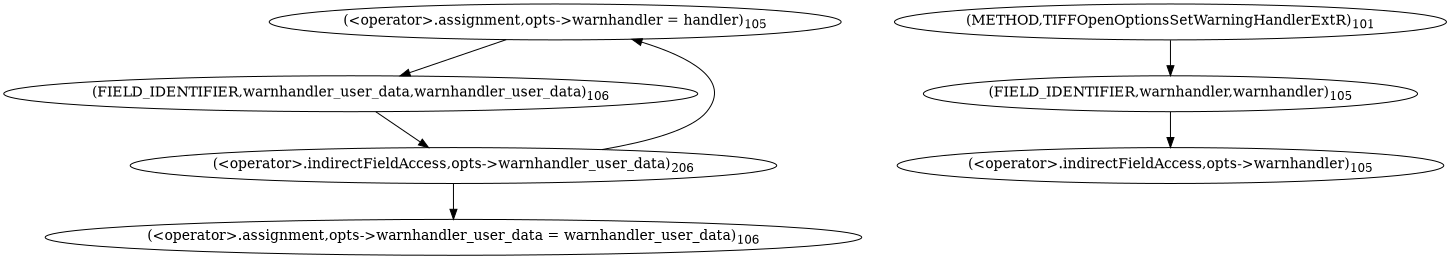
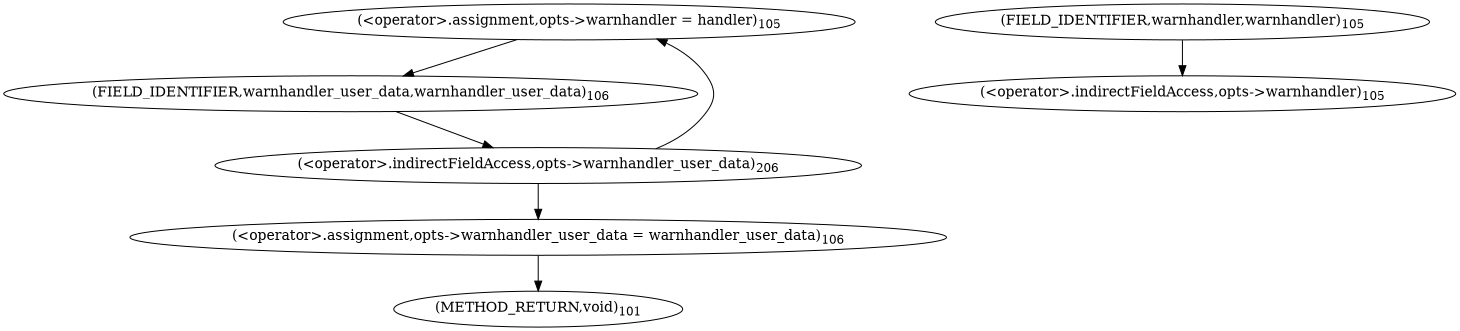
node "(METHOD,TIFFOpenOptionsSetWarningHandlerExtR)": removed
node "(METHOD_RETURN,void)": added
